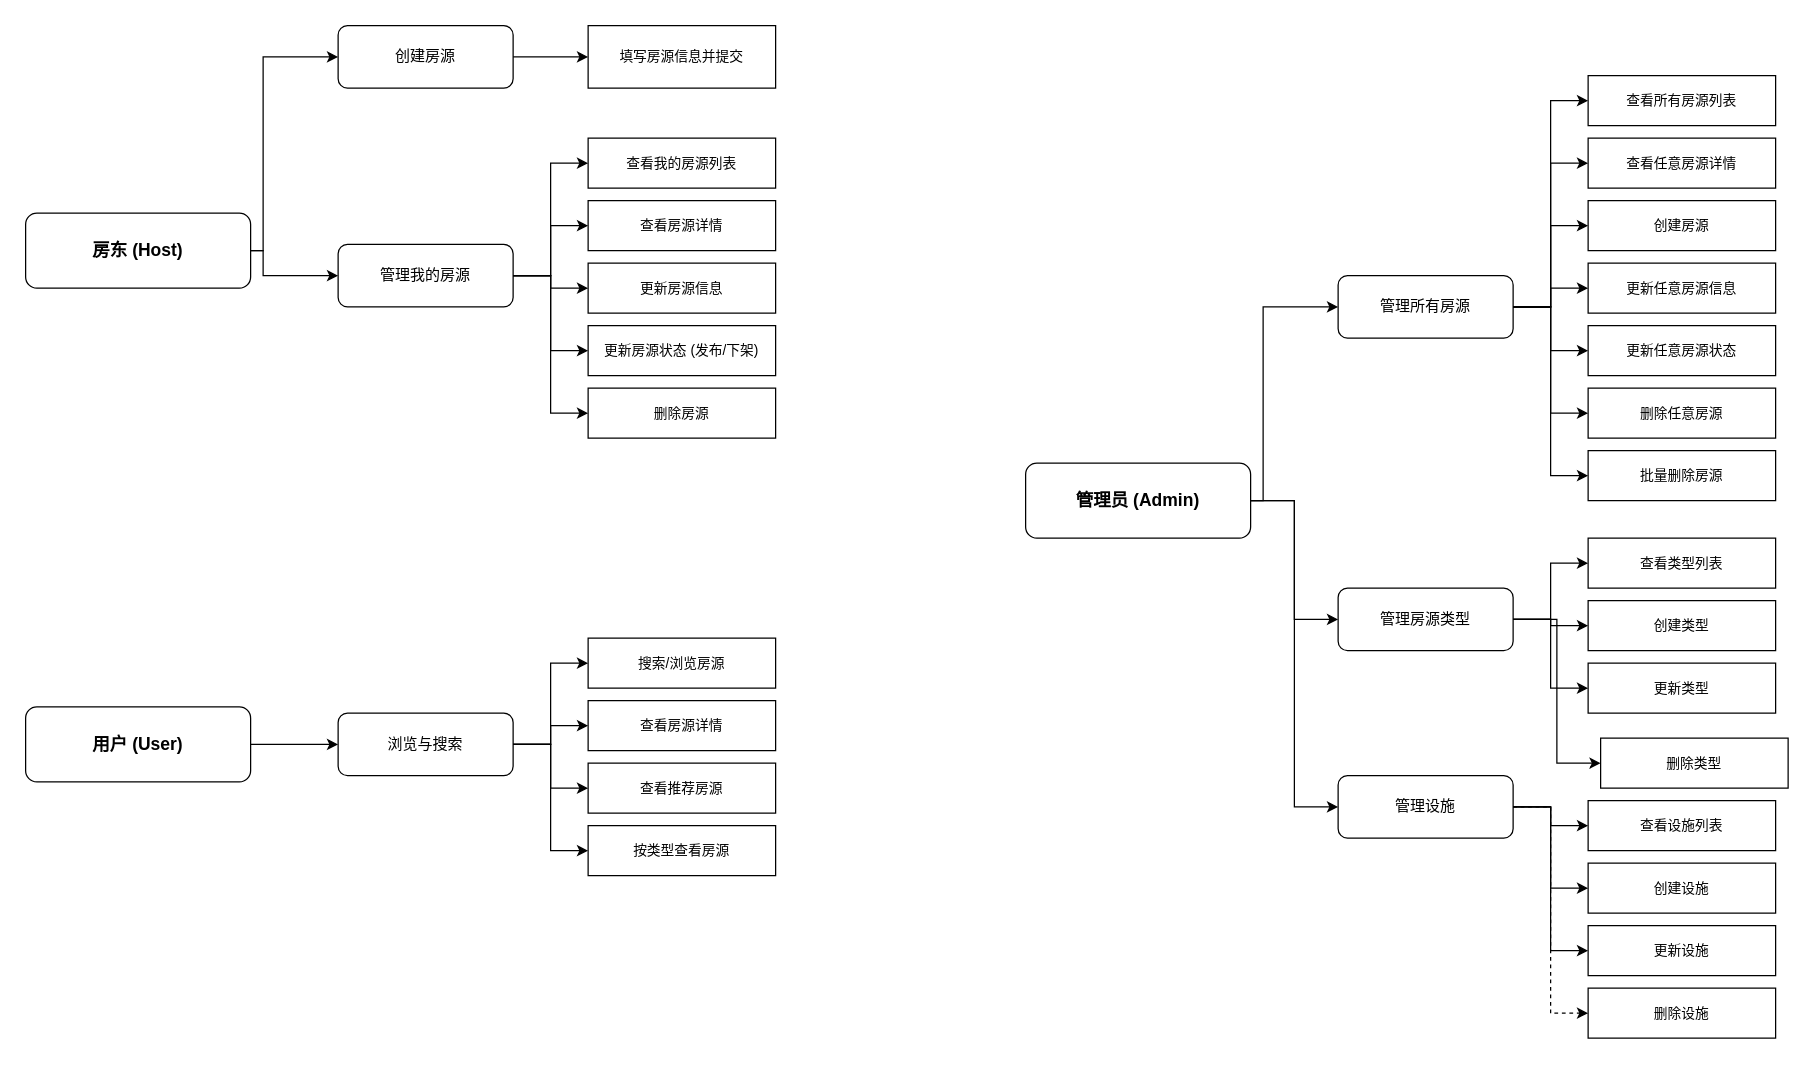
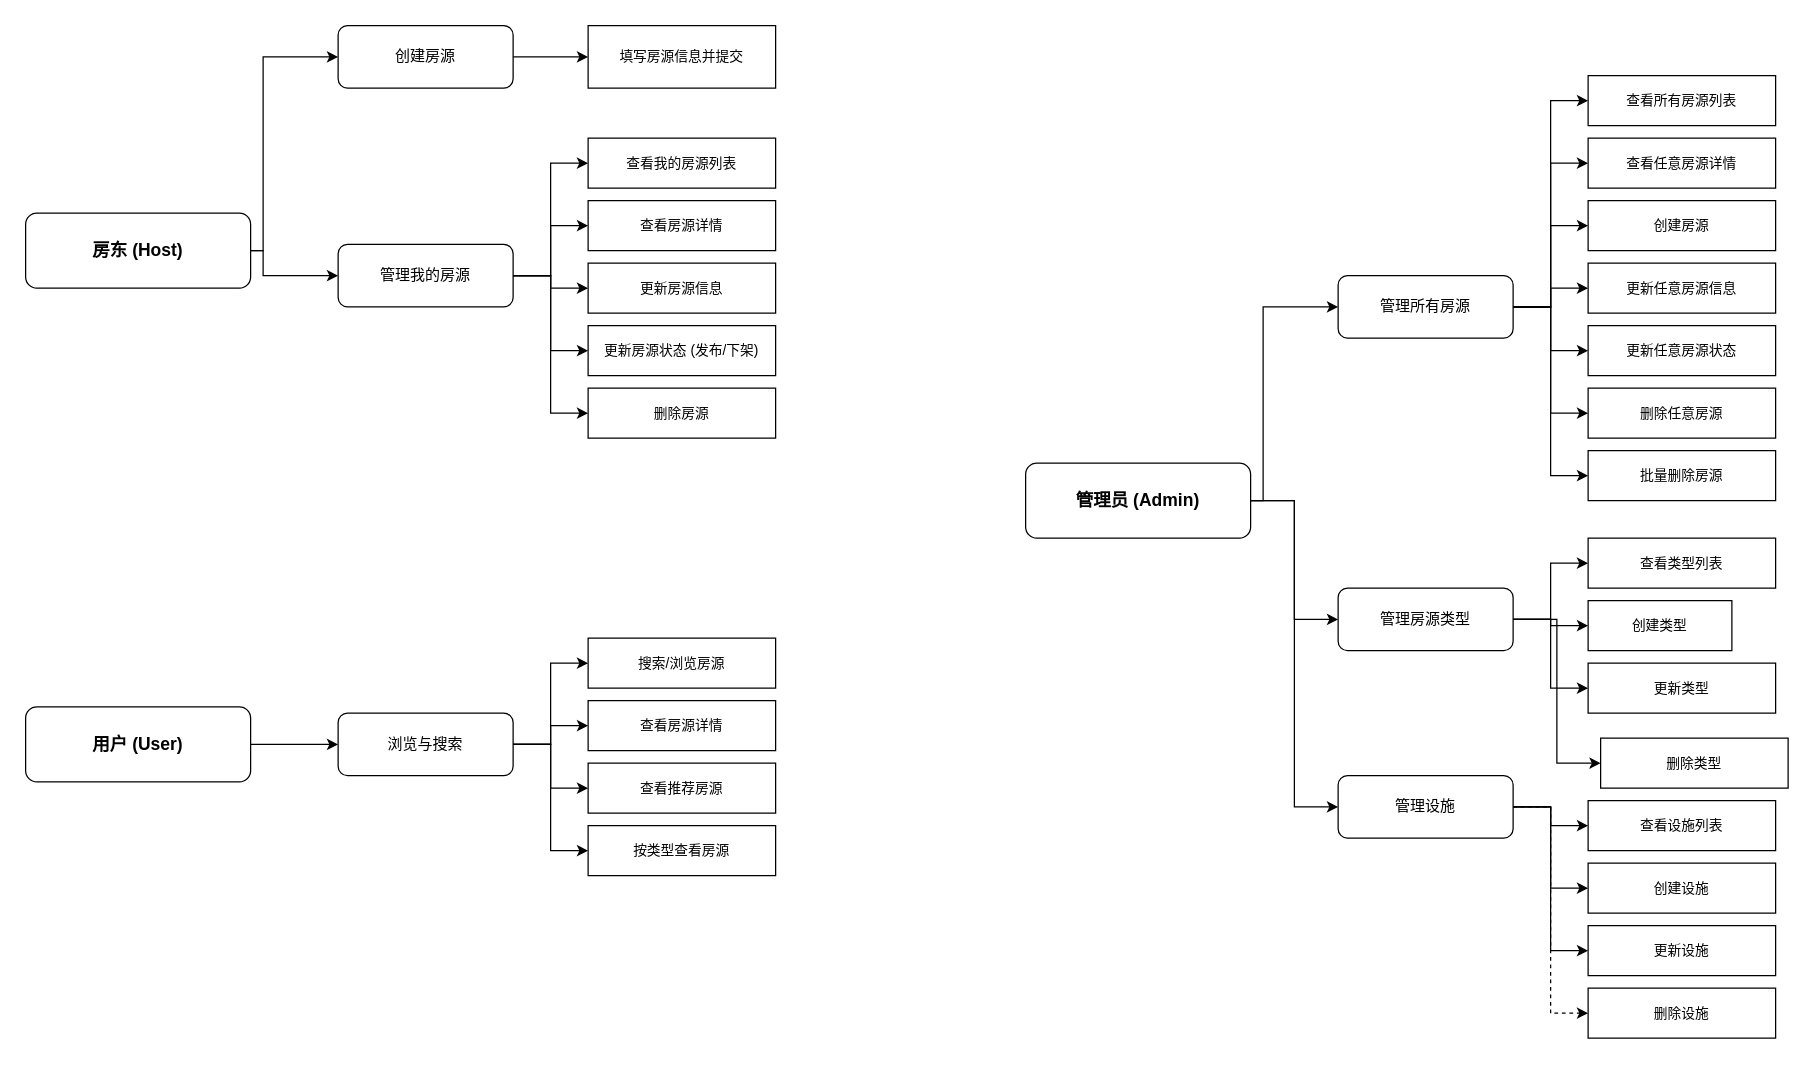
node "创建类型": size 188x50 -> 144x50
